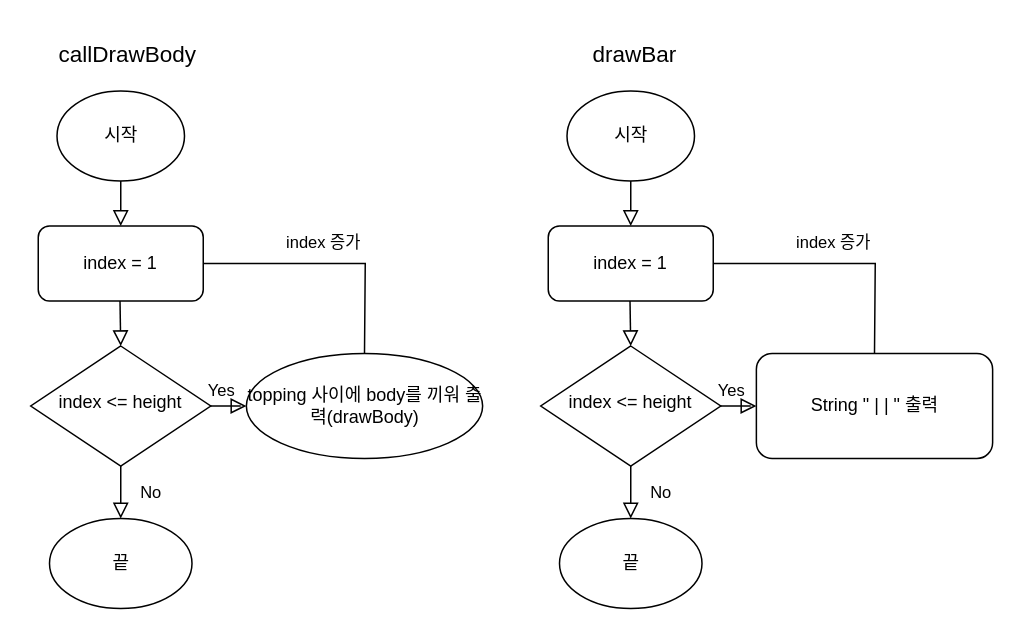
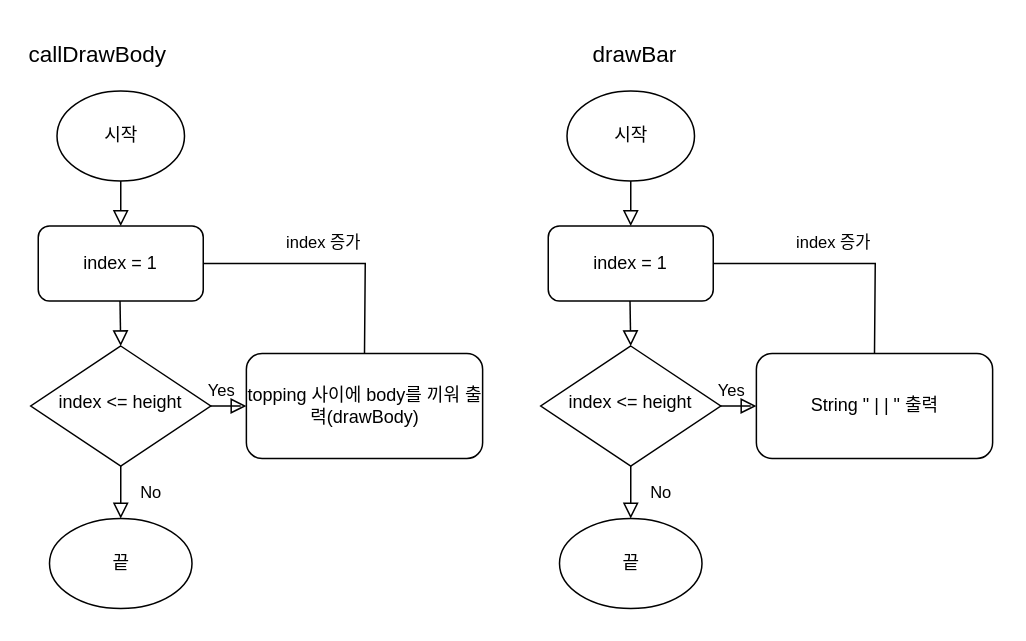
node "callDrawBody": moved (130, 53) -> (100, 53)
node "topping 사이에 body를 끼워 출력(drawBody)": shape ellipse -> rounded rectangle
